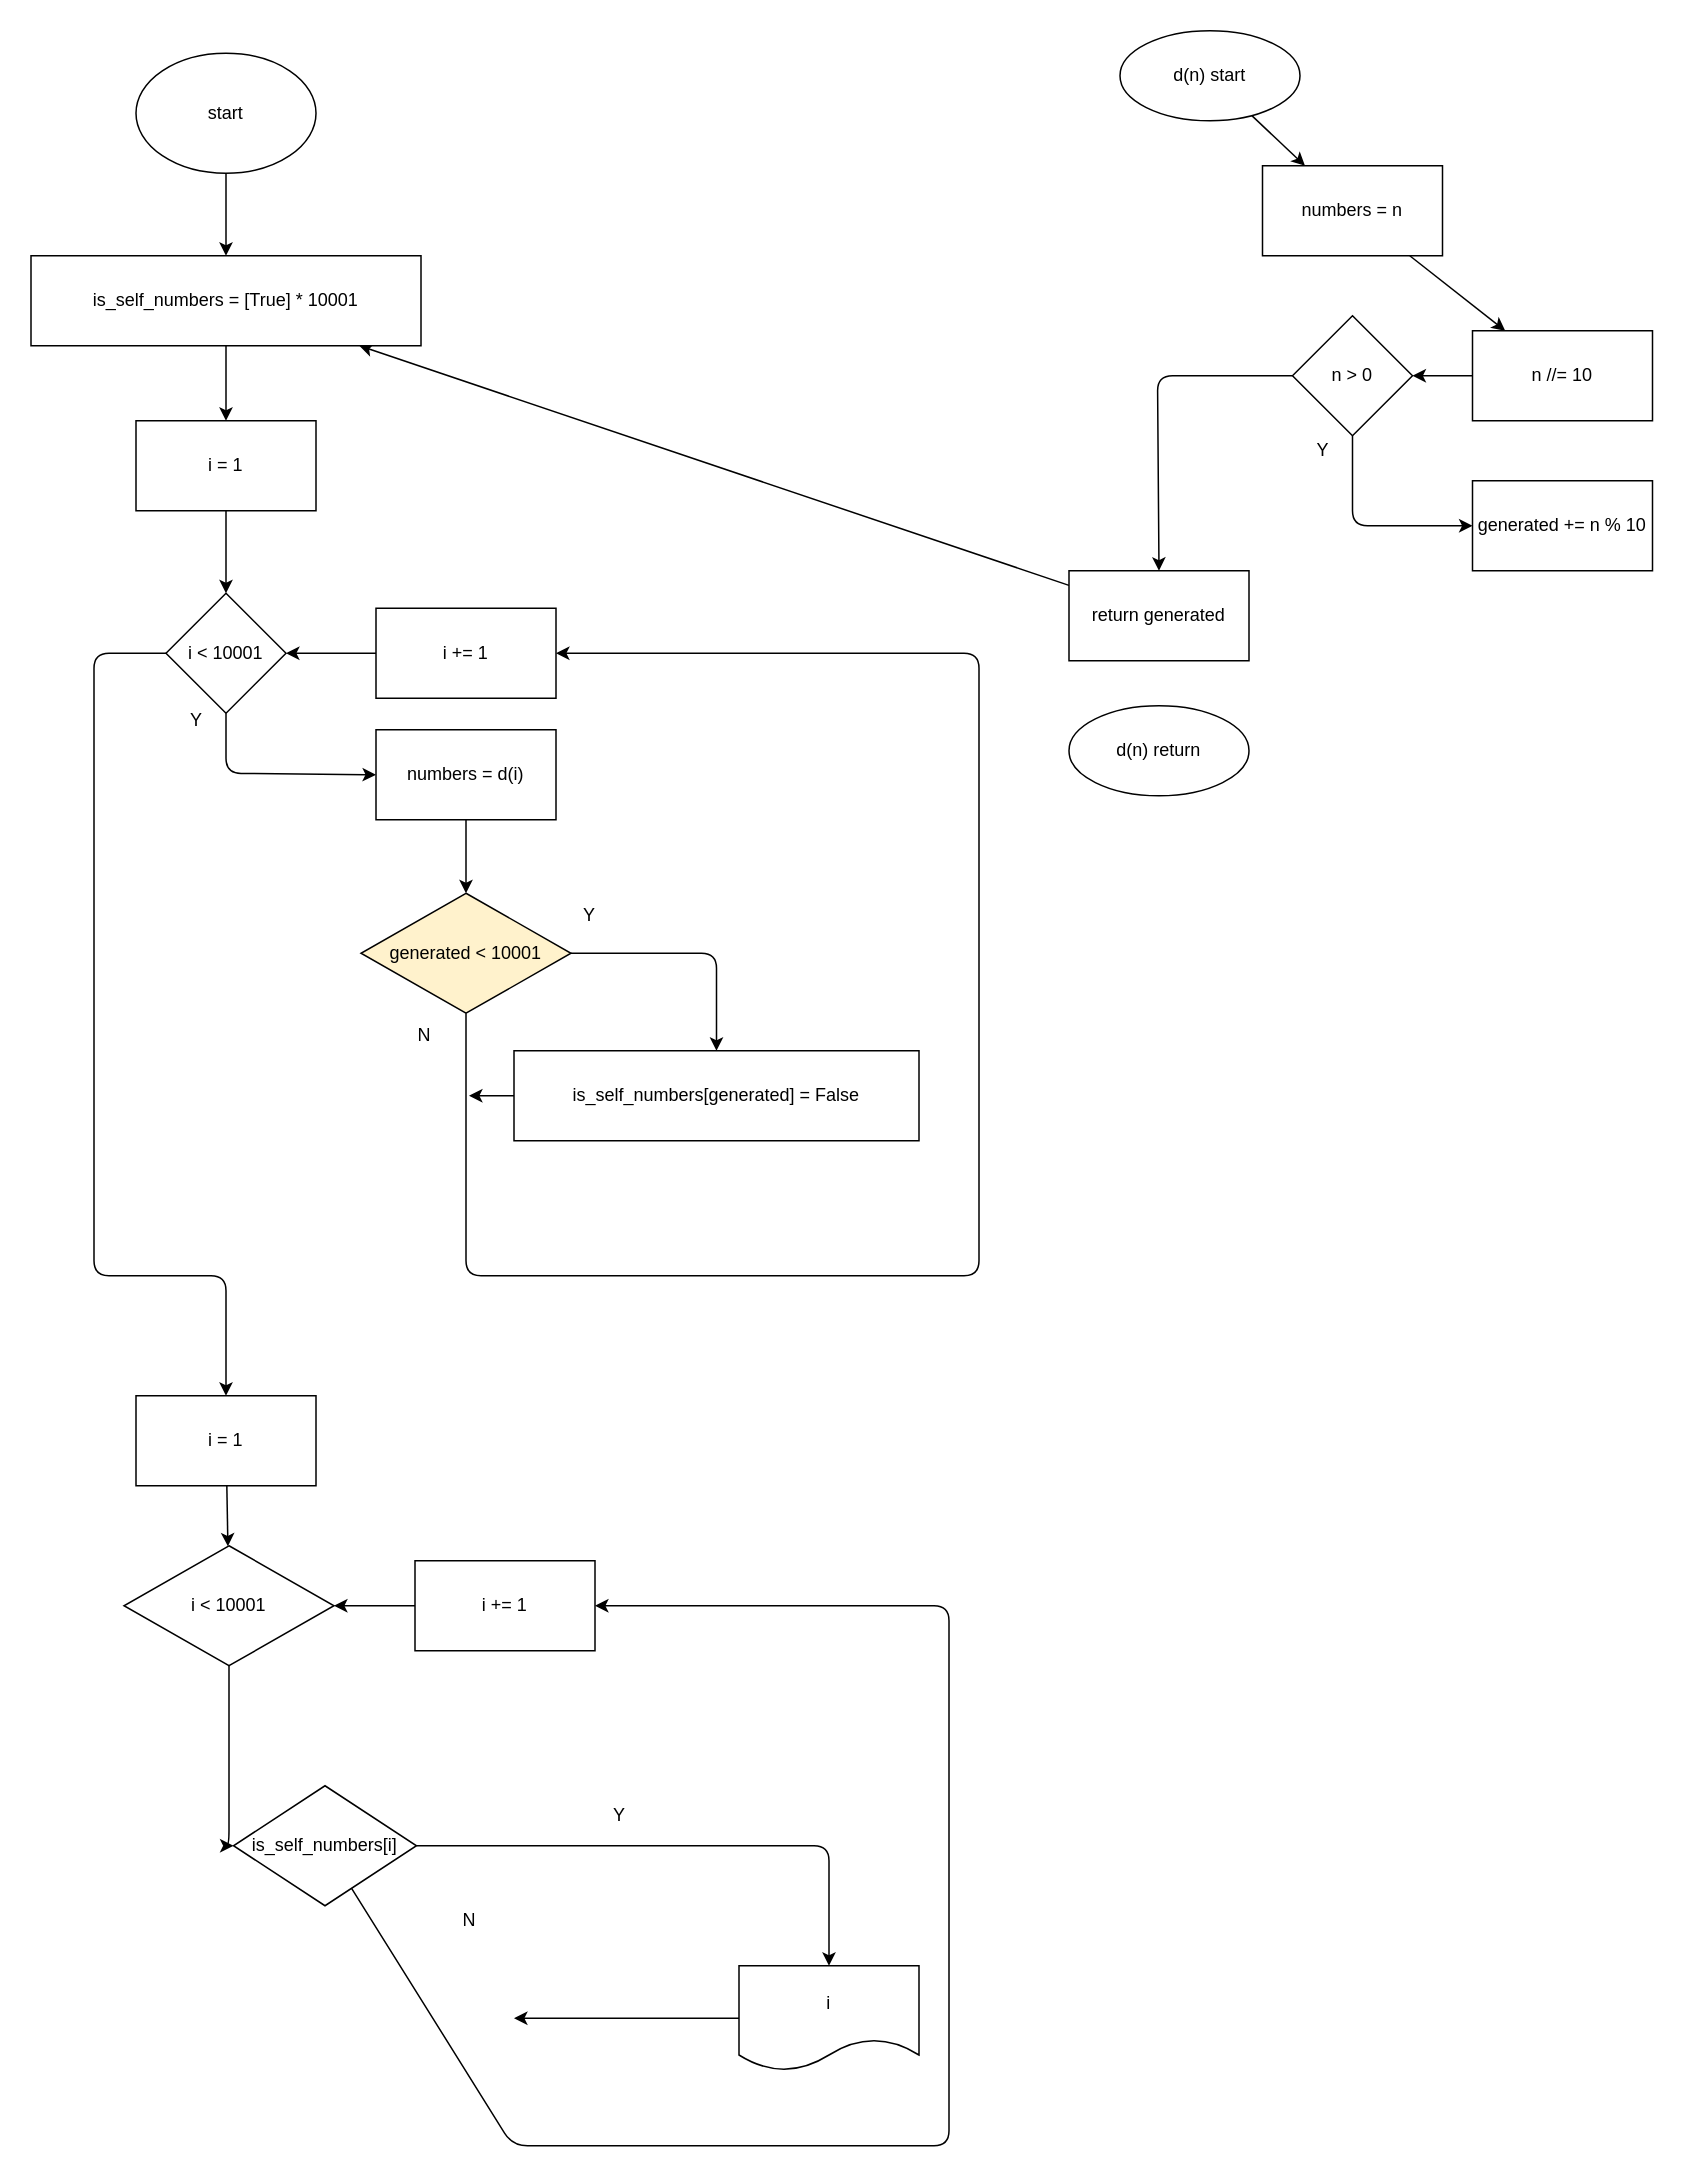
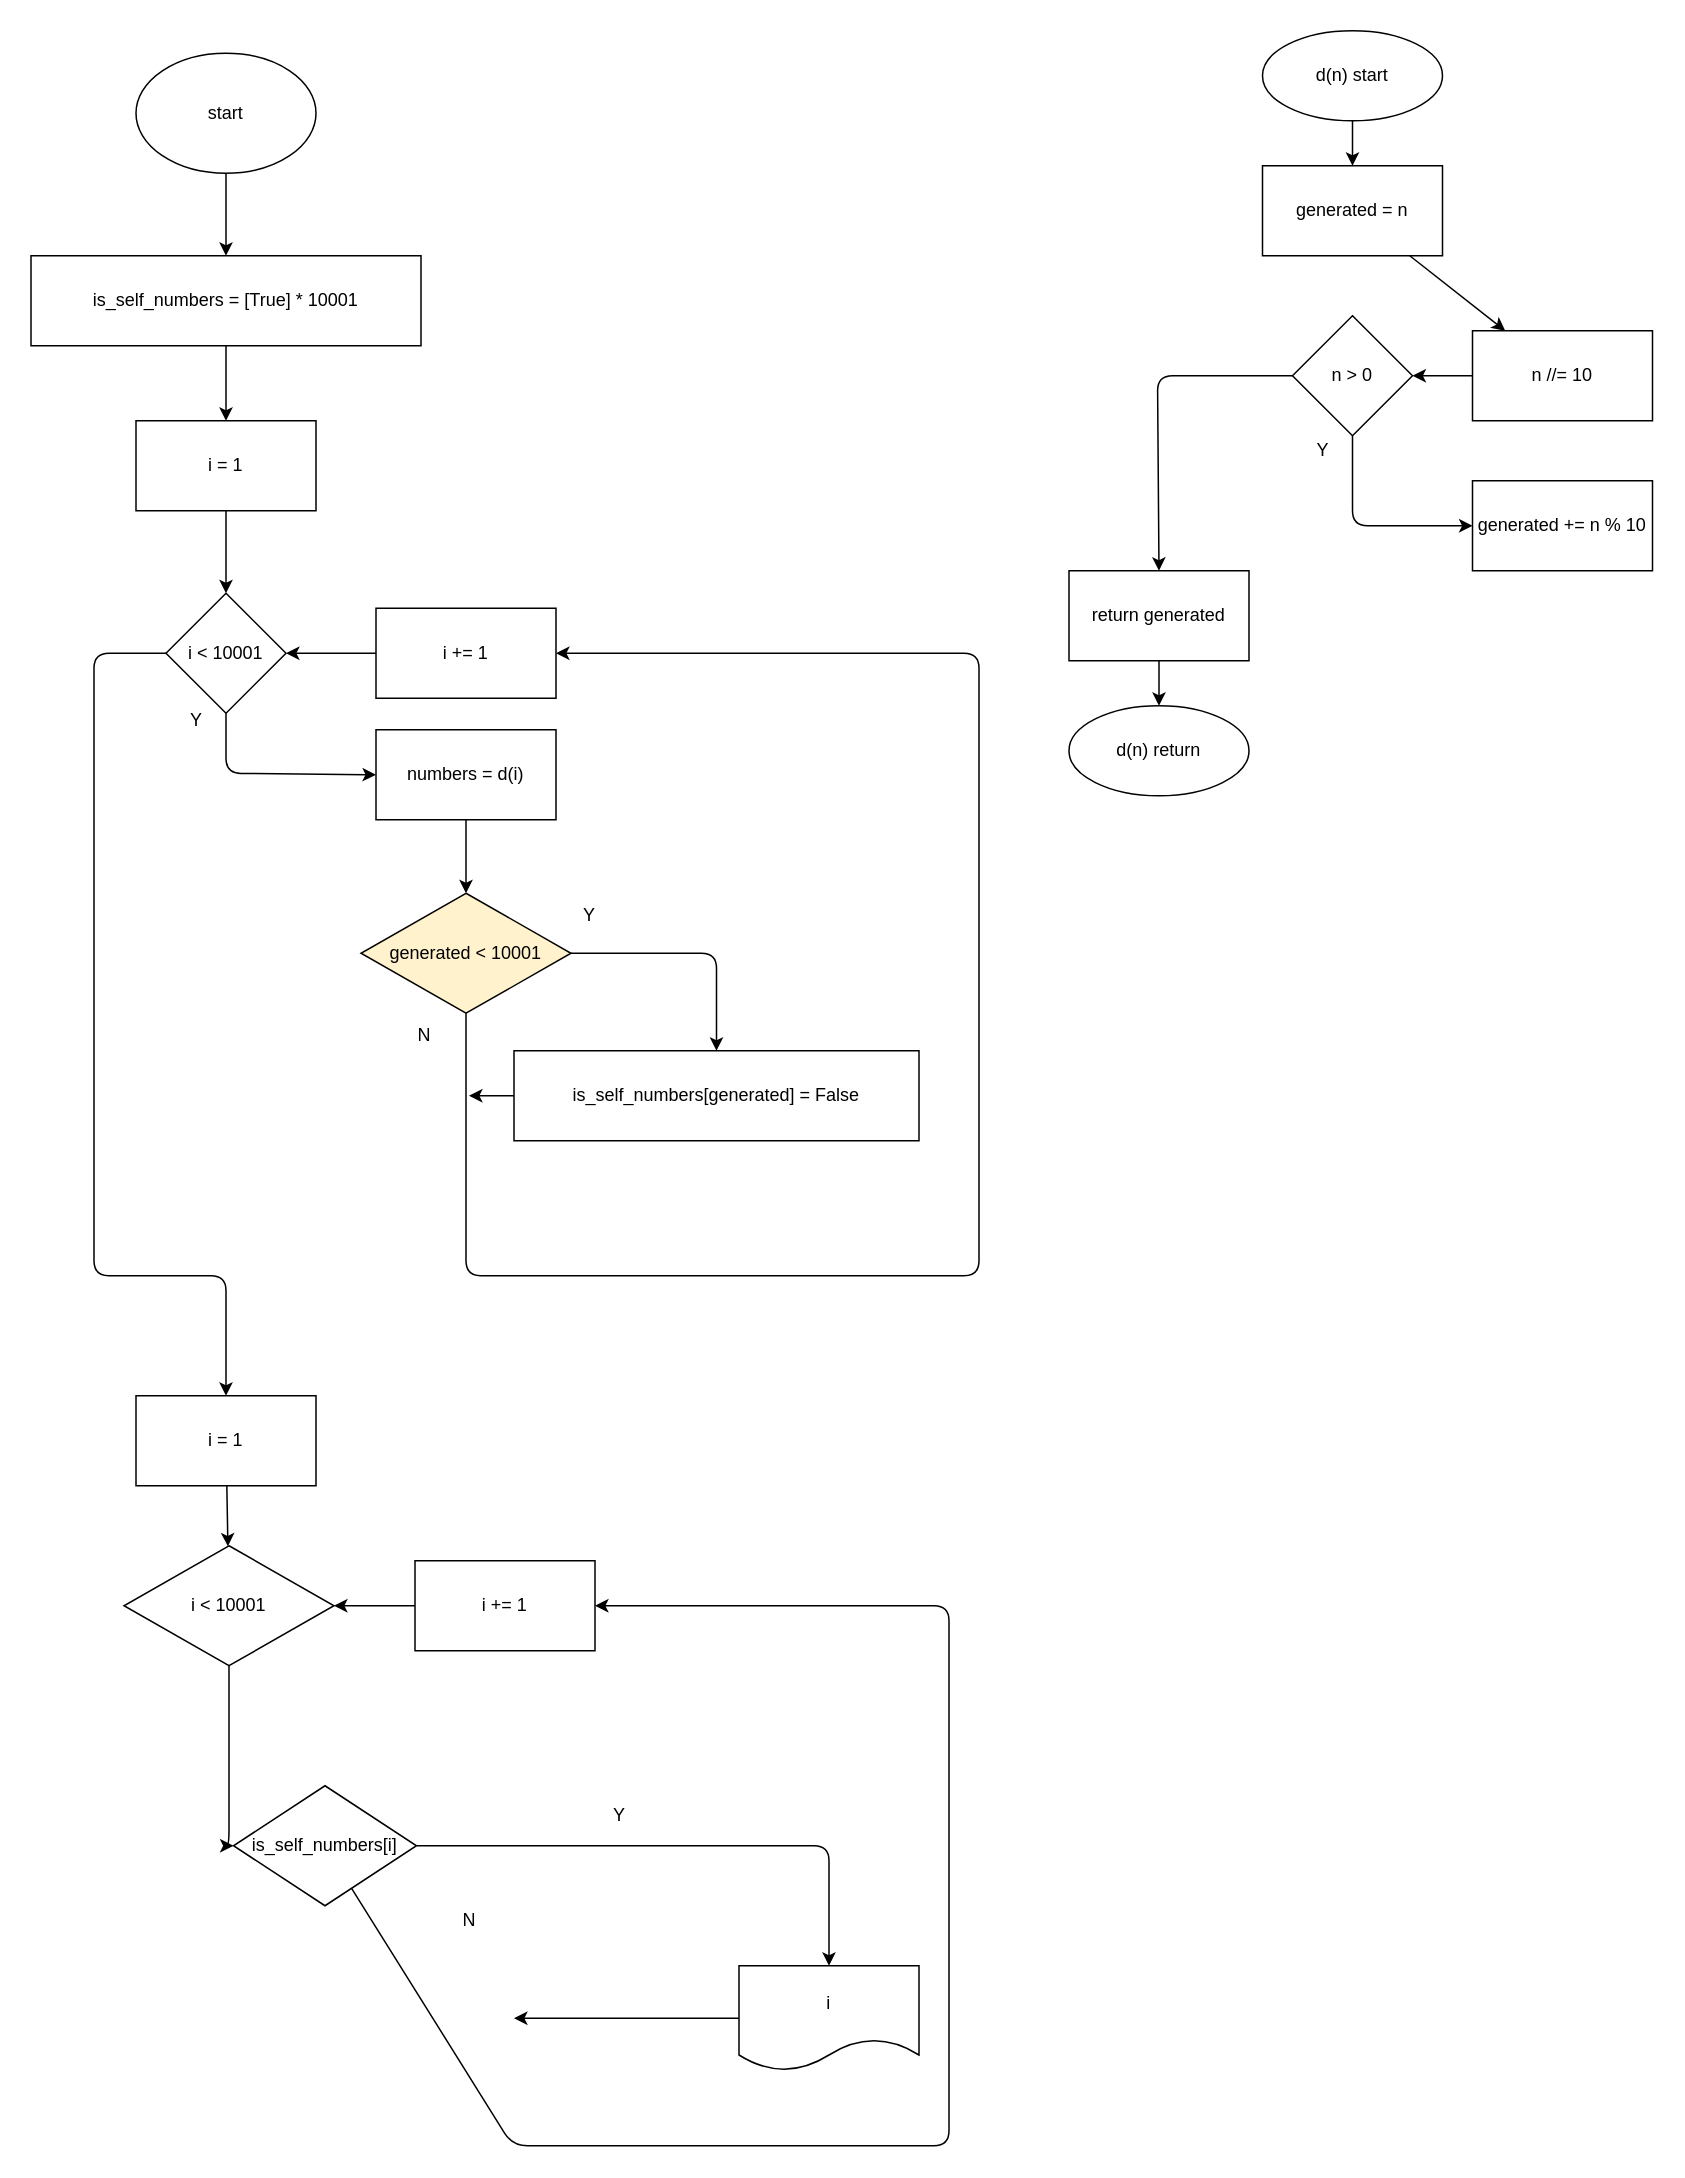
node "d(n) start": moved (1210, 76) -> (1352, 76)
node "numbers = n": label "numbers = n" -> "generated = n"
edge "return generated" -> "is_self_numbers = [True] * 10001": now "return generated" -> "d(n) return"
